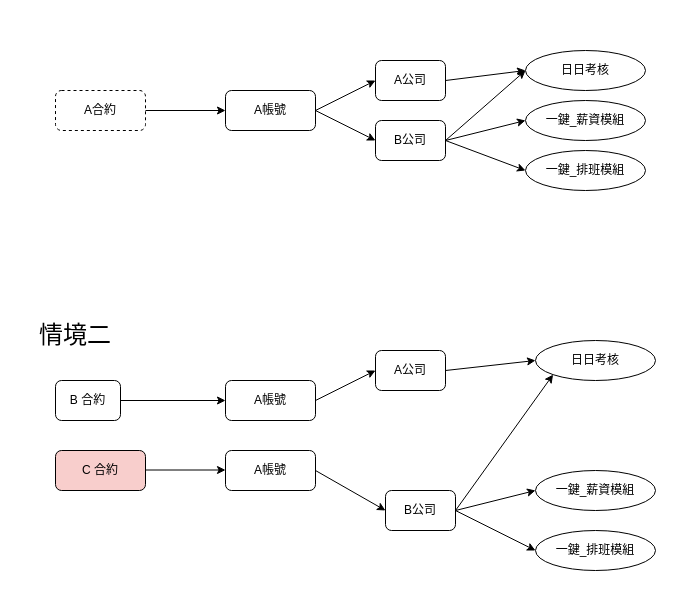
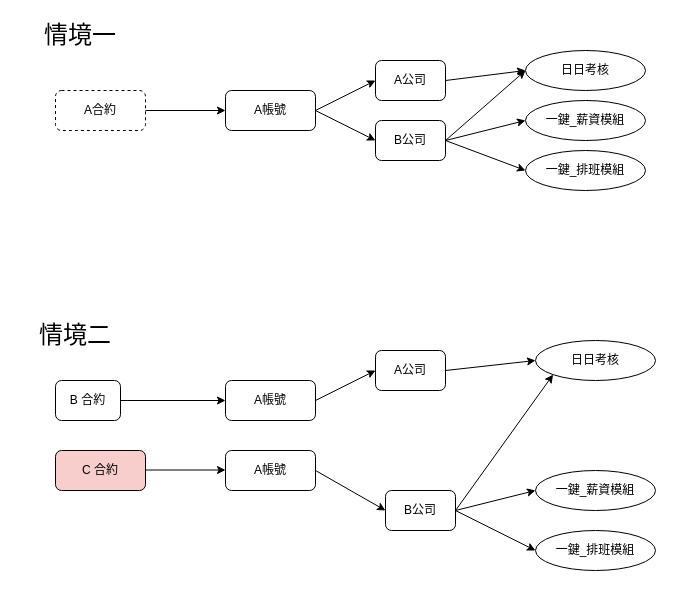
node "情境一": added
